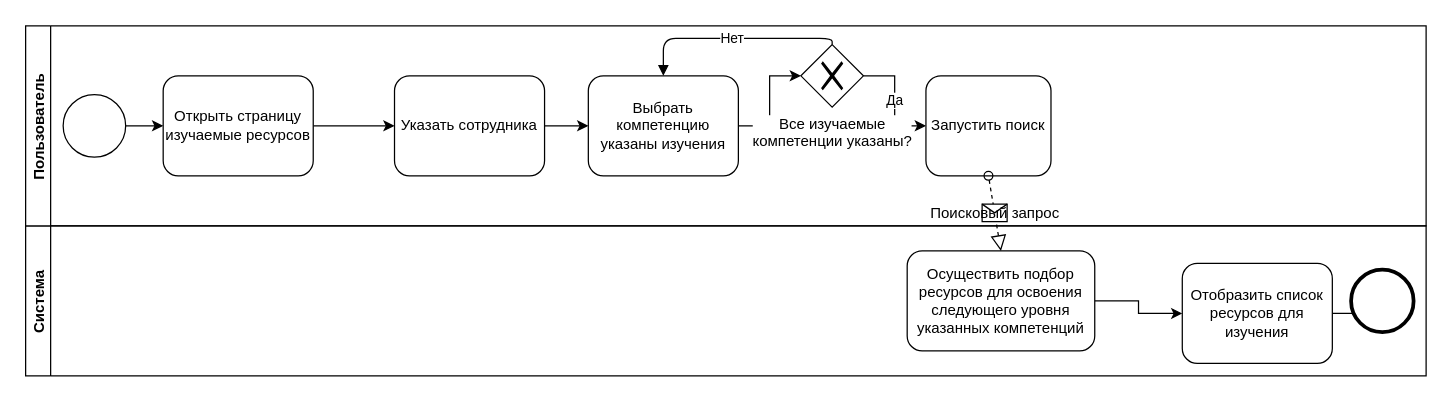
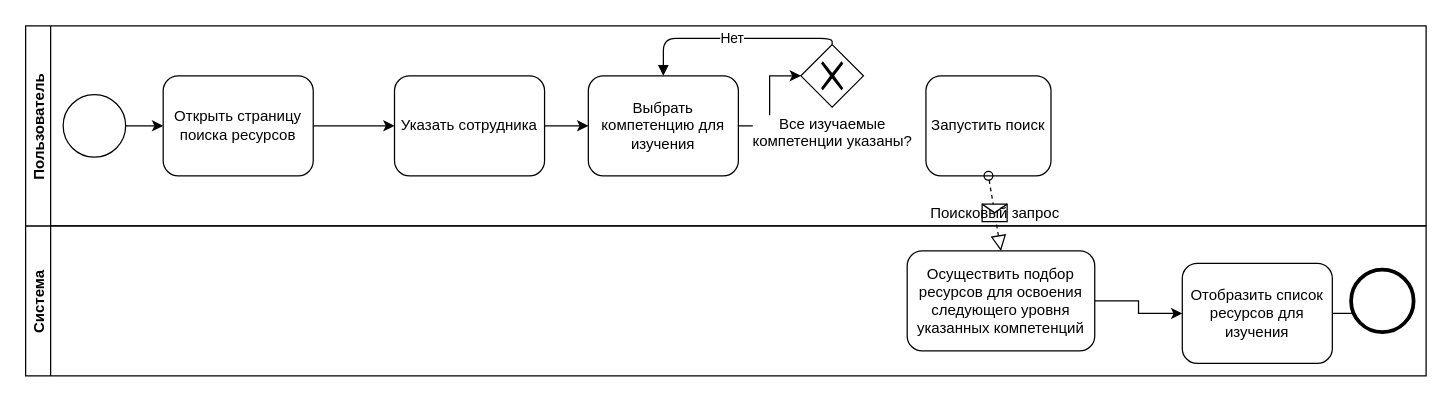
edge "Все изучаемые компетенции указаны?" -> "Запустить поиск": removed, label "Да"
node "Открыть страницу изучаемые ресурсов": label "Открыть страницу изучаемые ресурсов" -> "Открыть страницу поиска ресурсов"
node "Выбрать компетенцию указаны изучения": label "Выбрать компетенцию указаны изучения" -> "Выбрать компетенцию для изучения"
